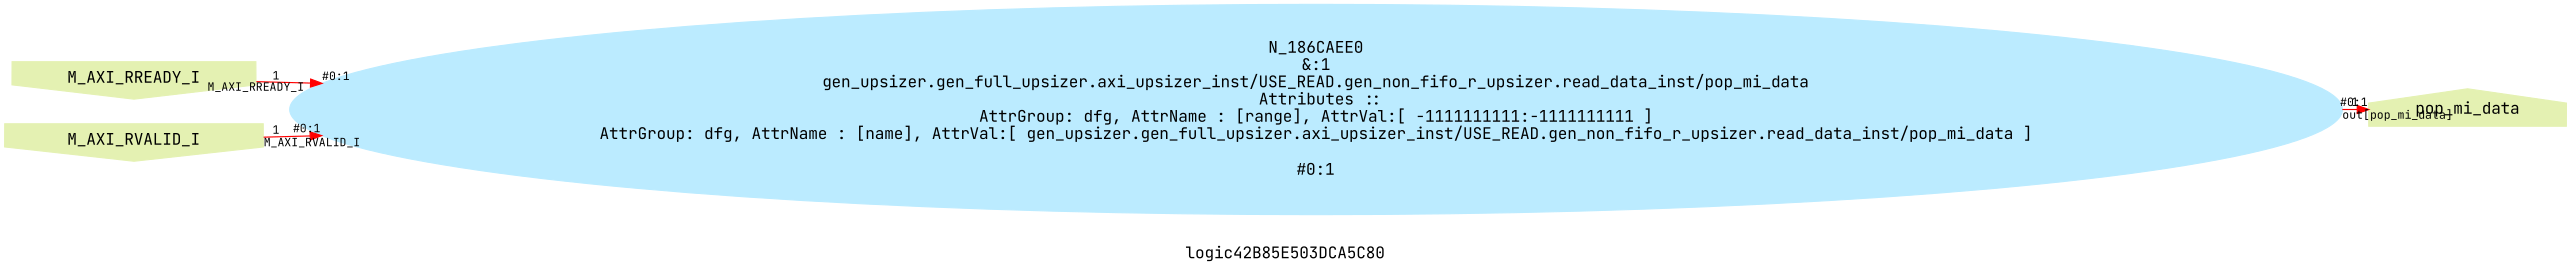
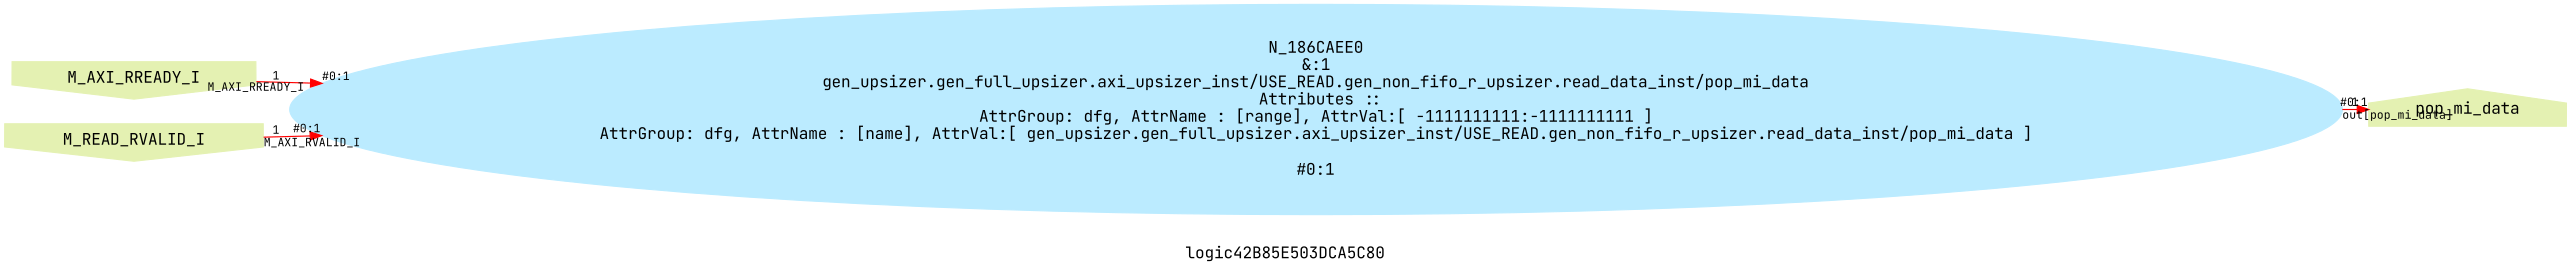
node "M_AXI_RVALID_I": label "M_AXI_RVALID_I" -> "M_READ_RVALID_I"
